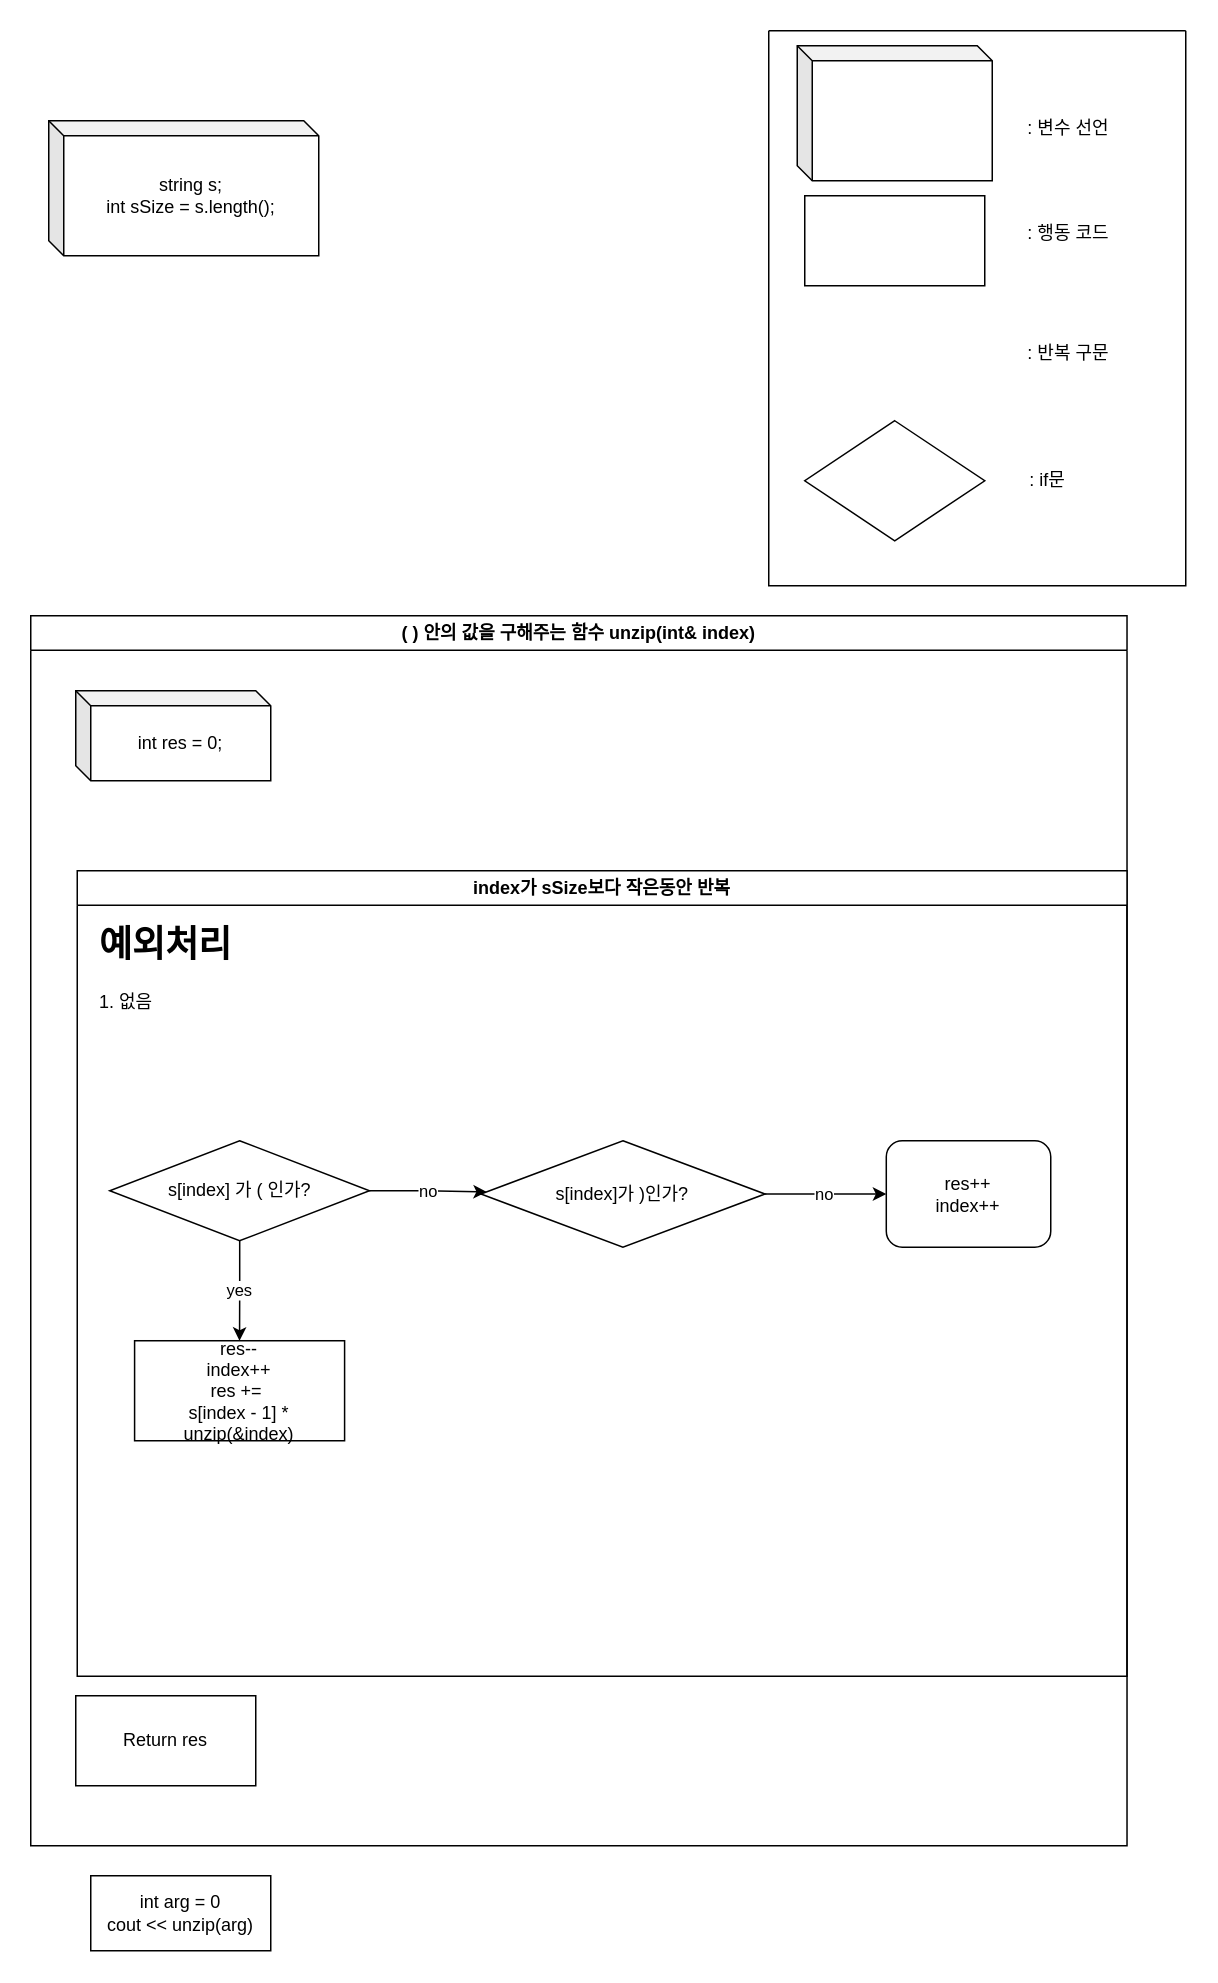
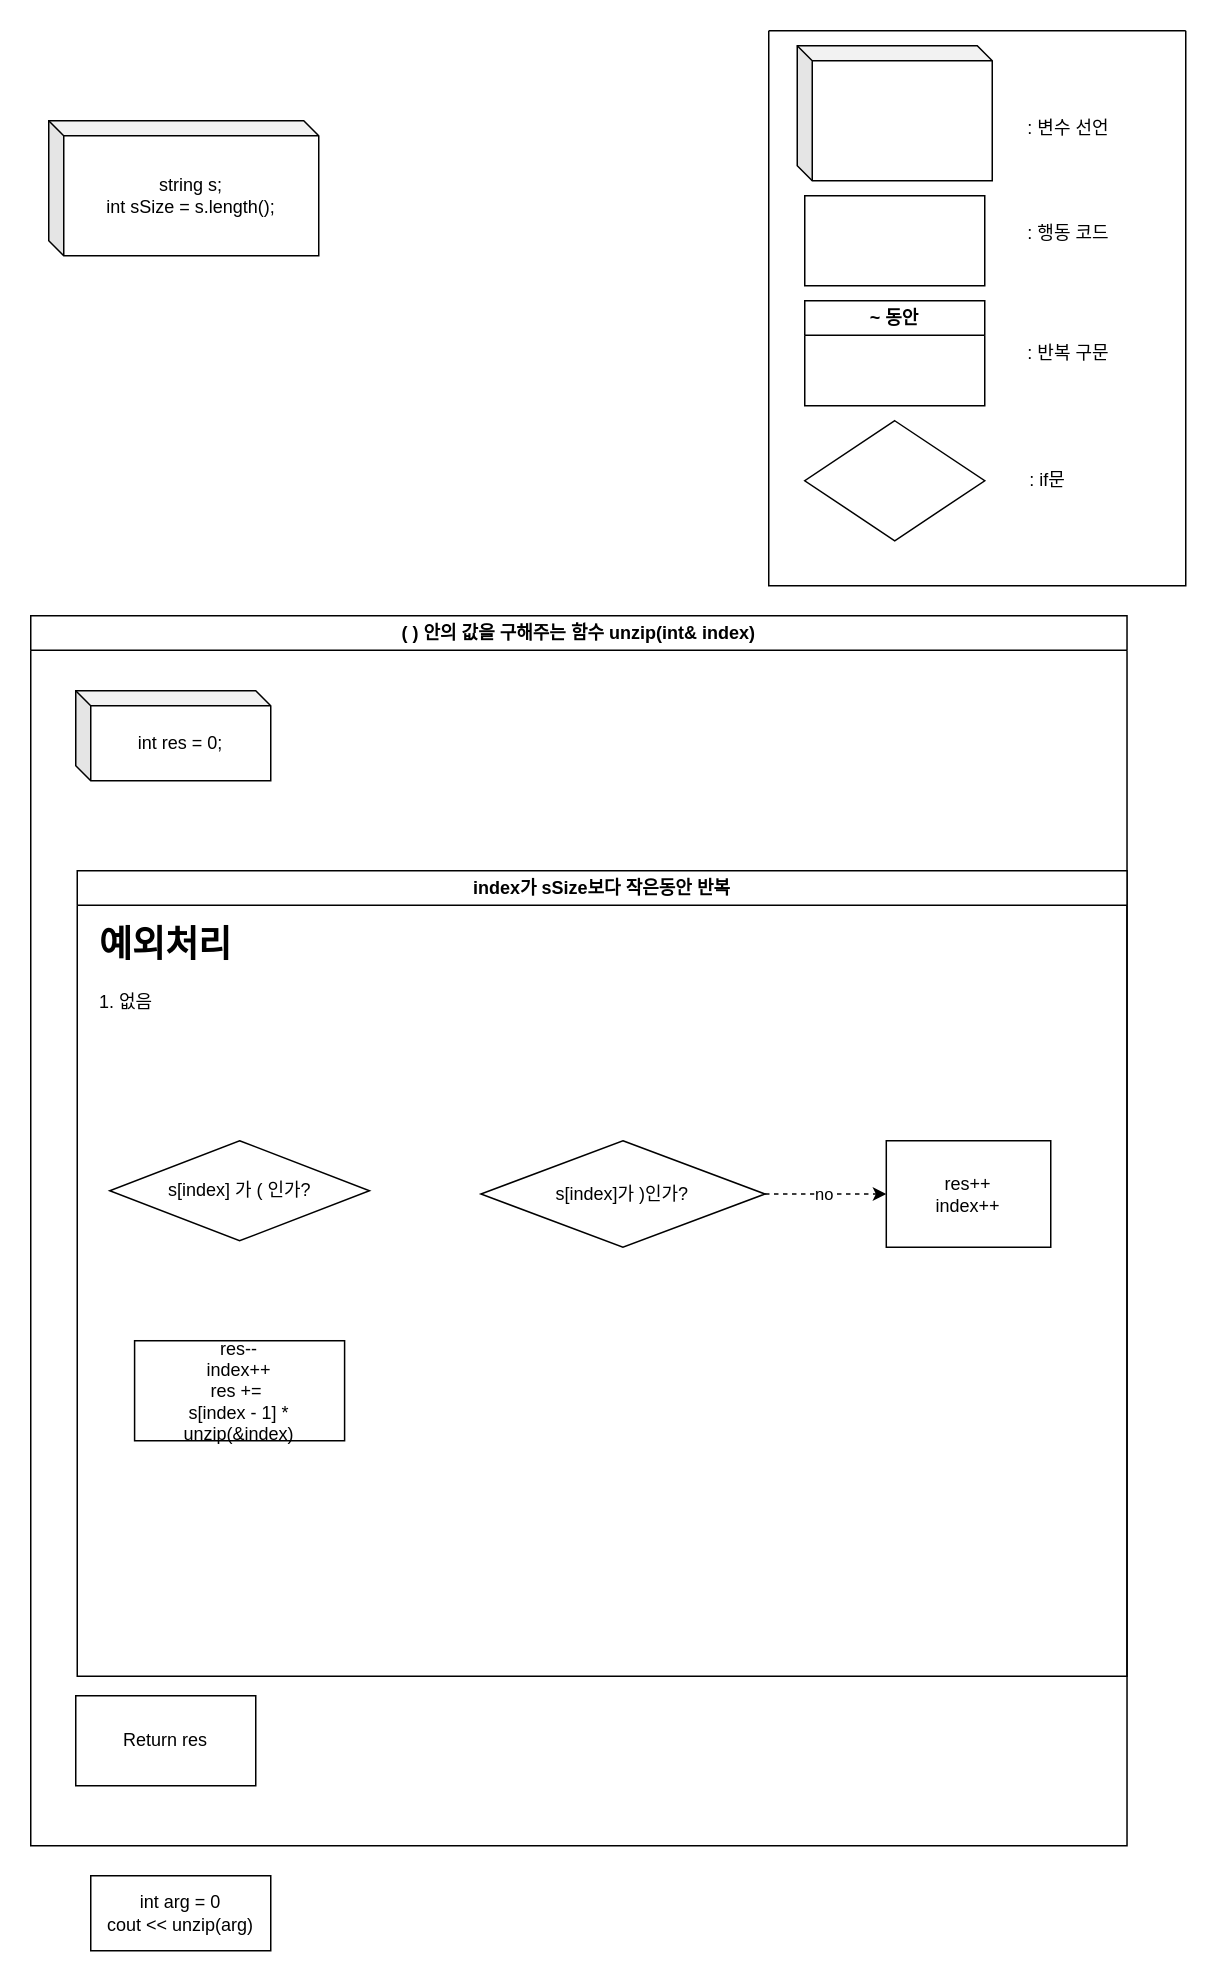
node "~ 동안": added
edge "s[index] 가 ( 인가?" -> "s[index]가 )인가?": removed, label "no"
edge "s[index]가 )인가?" -> "res++ index++": style solid -> dashed
node "res++ index++": shape rounded rectangle -> rectangle
edge "s[index] 가 ( 인가?" -> "res-- index++ res += s[index - 1] * unzip(&index)": removed, label "yes"
